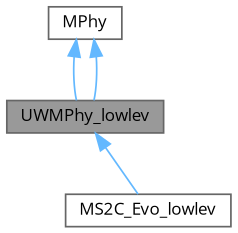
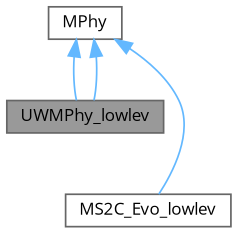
edge "MS2C_Evo_lowlev" -> "UWMPhy_lowlev": now "MS2C_Evo_lowlev" -> "MPhy"
